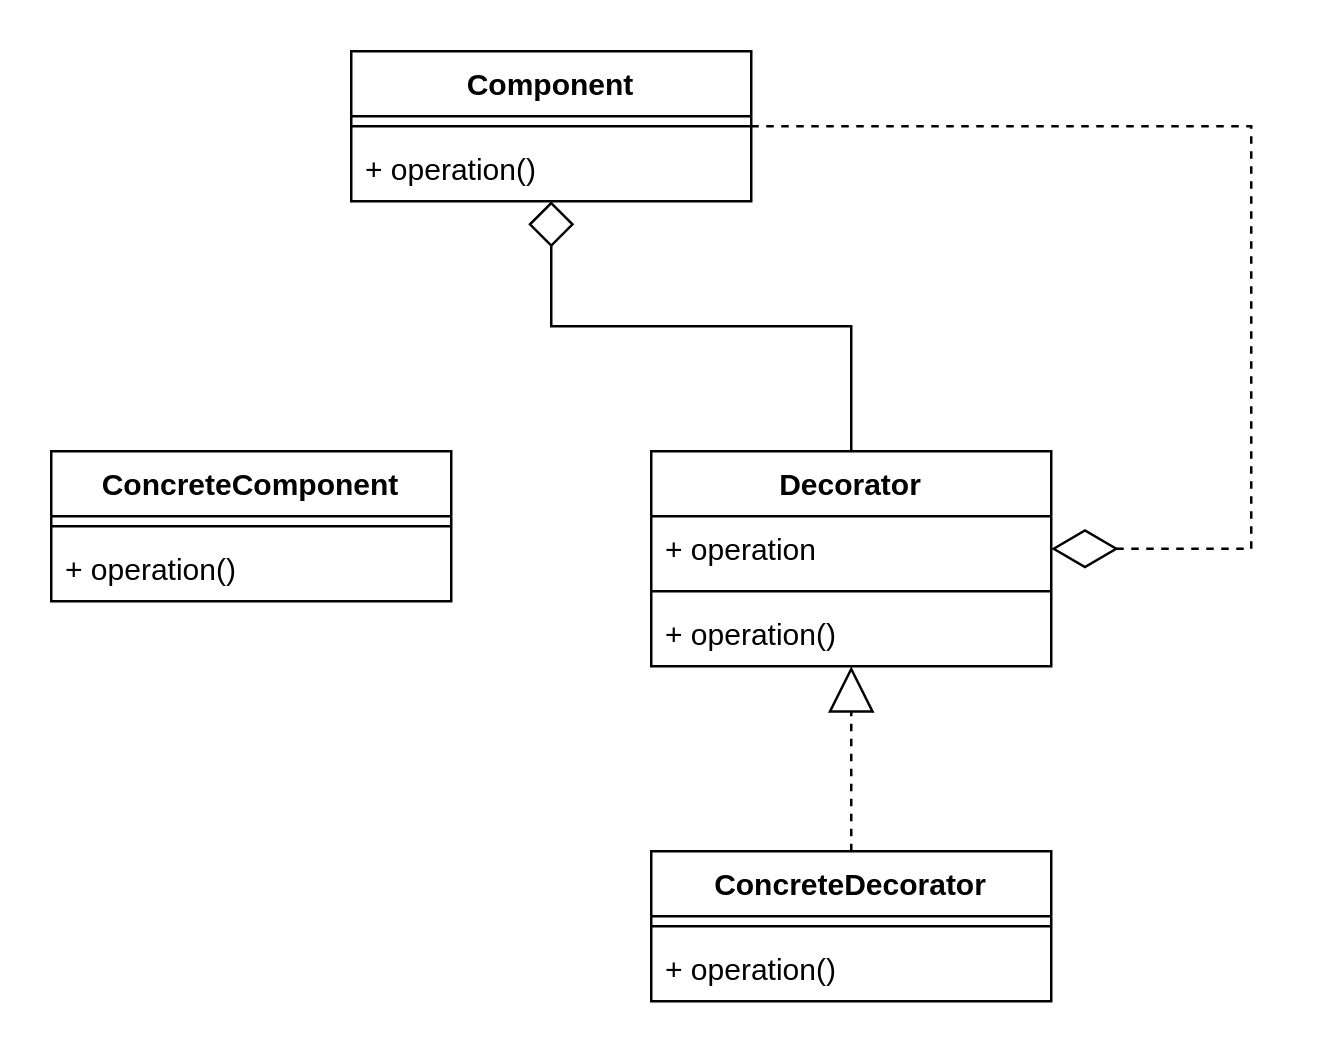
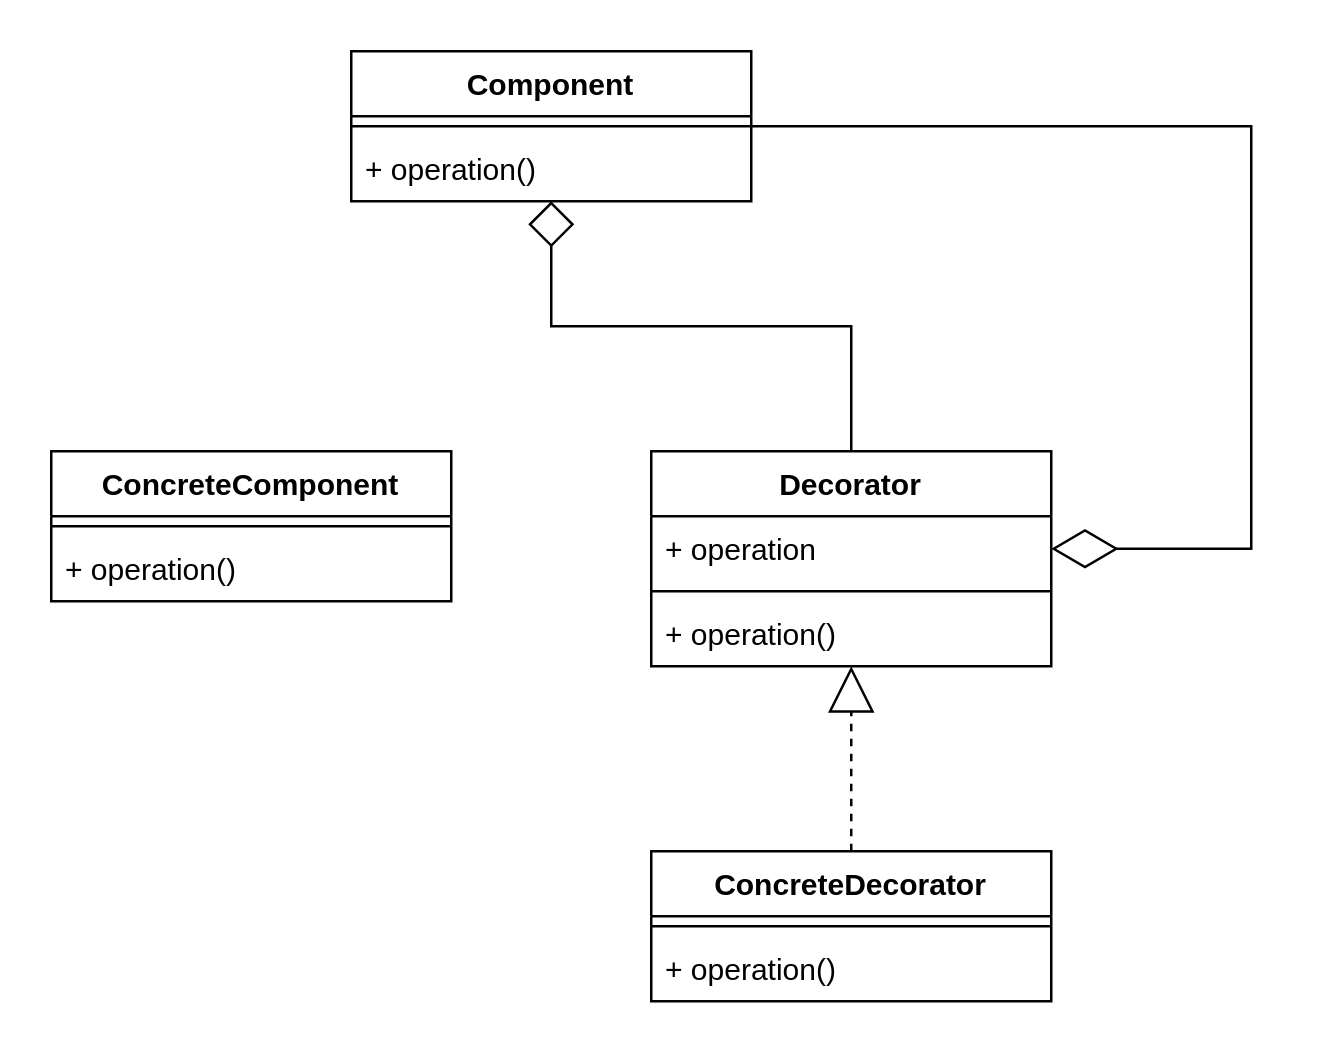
edge "Component" -> "+ operation": style dashed -> solid
